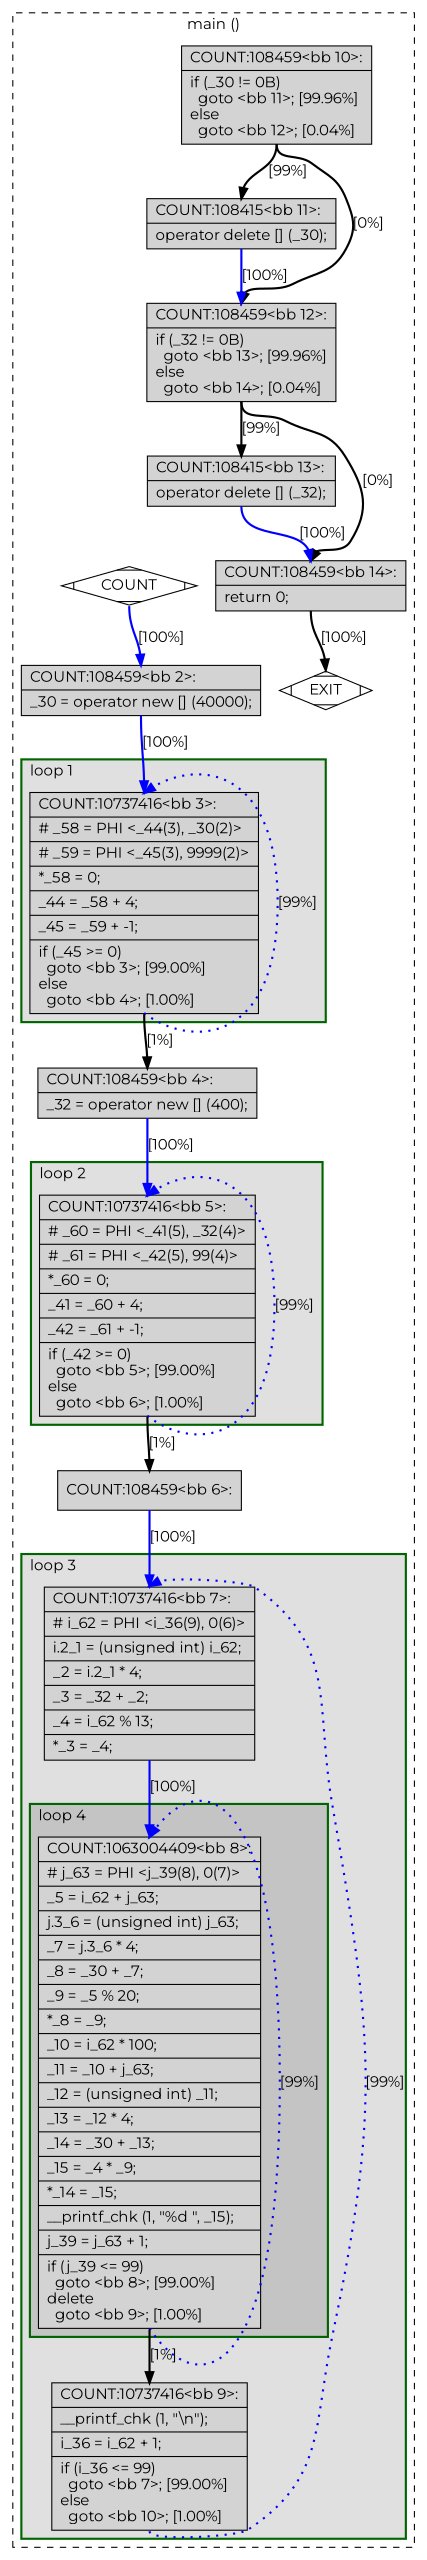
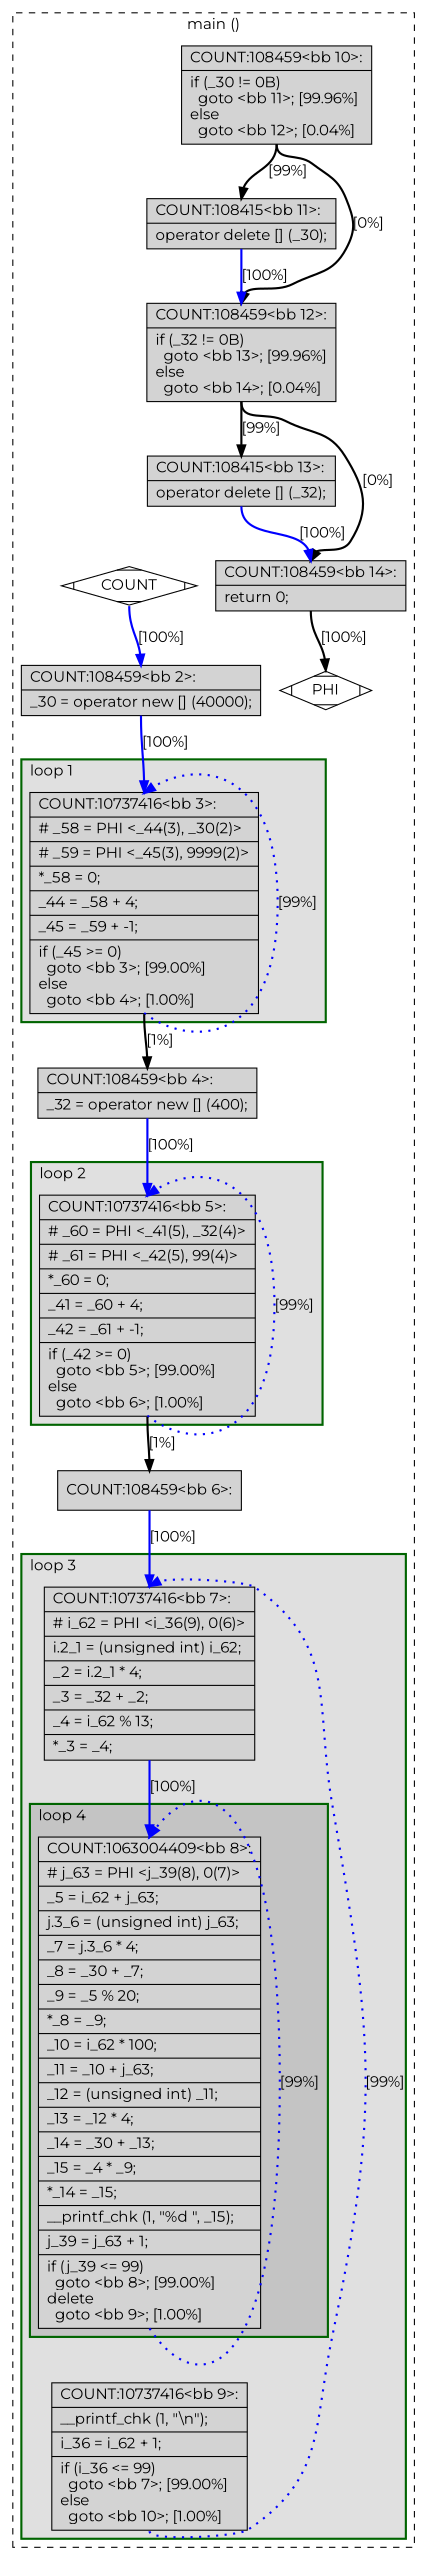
node "EXIT": label "EXIT" -> "PHI"
edge "COUNT:1063004409<bb 8>:" -> "COUNT:10737416<bb 9>:": removed, label "[1%]"
